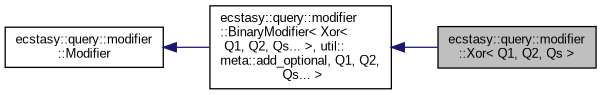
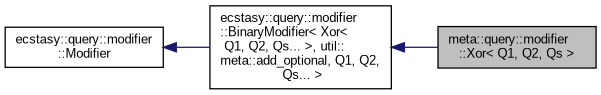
node "ecstasy::query::modifier ::Xor< Q1, Q2, Qs >": label "ecstasy::query::modifier ::Xor< Q1, Q2, Qs >" -> "meta::query::modifier ::Xor< Q1, Q2, Qs >"
